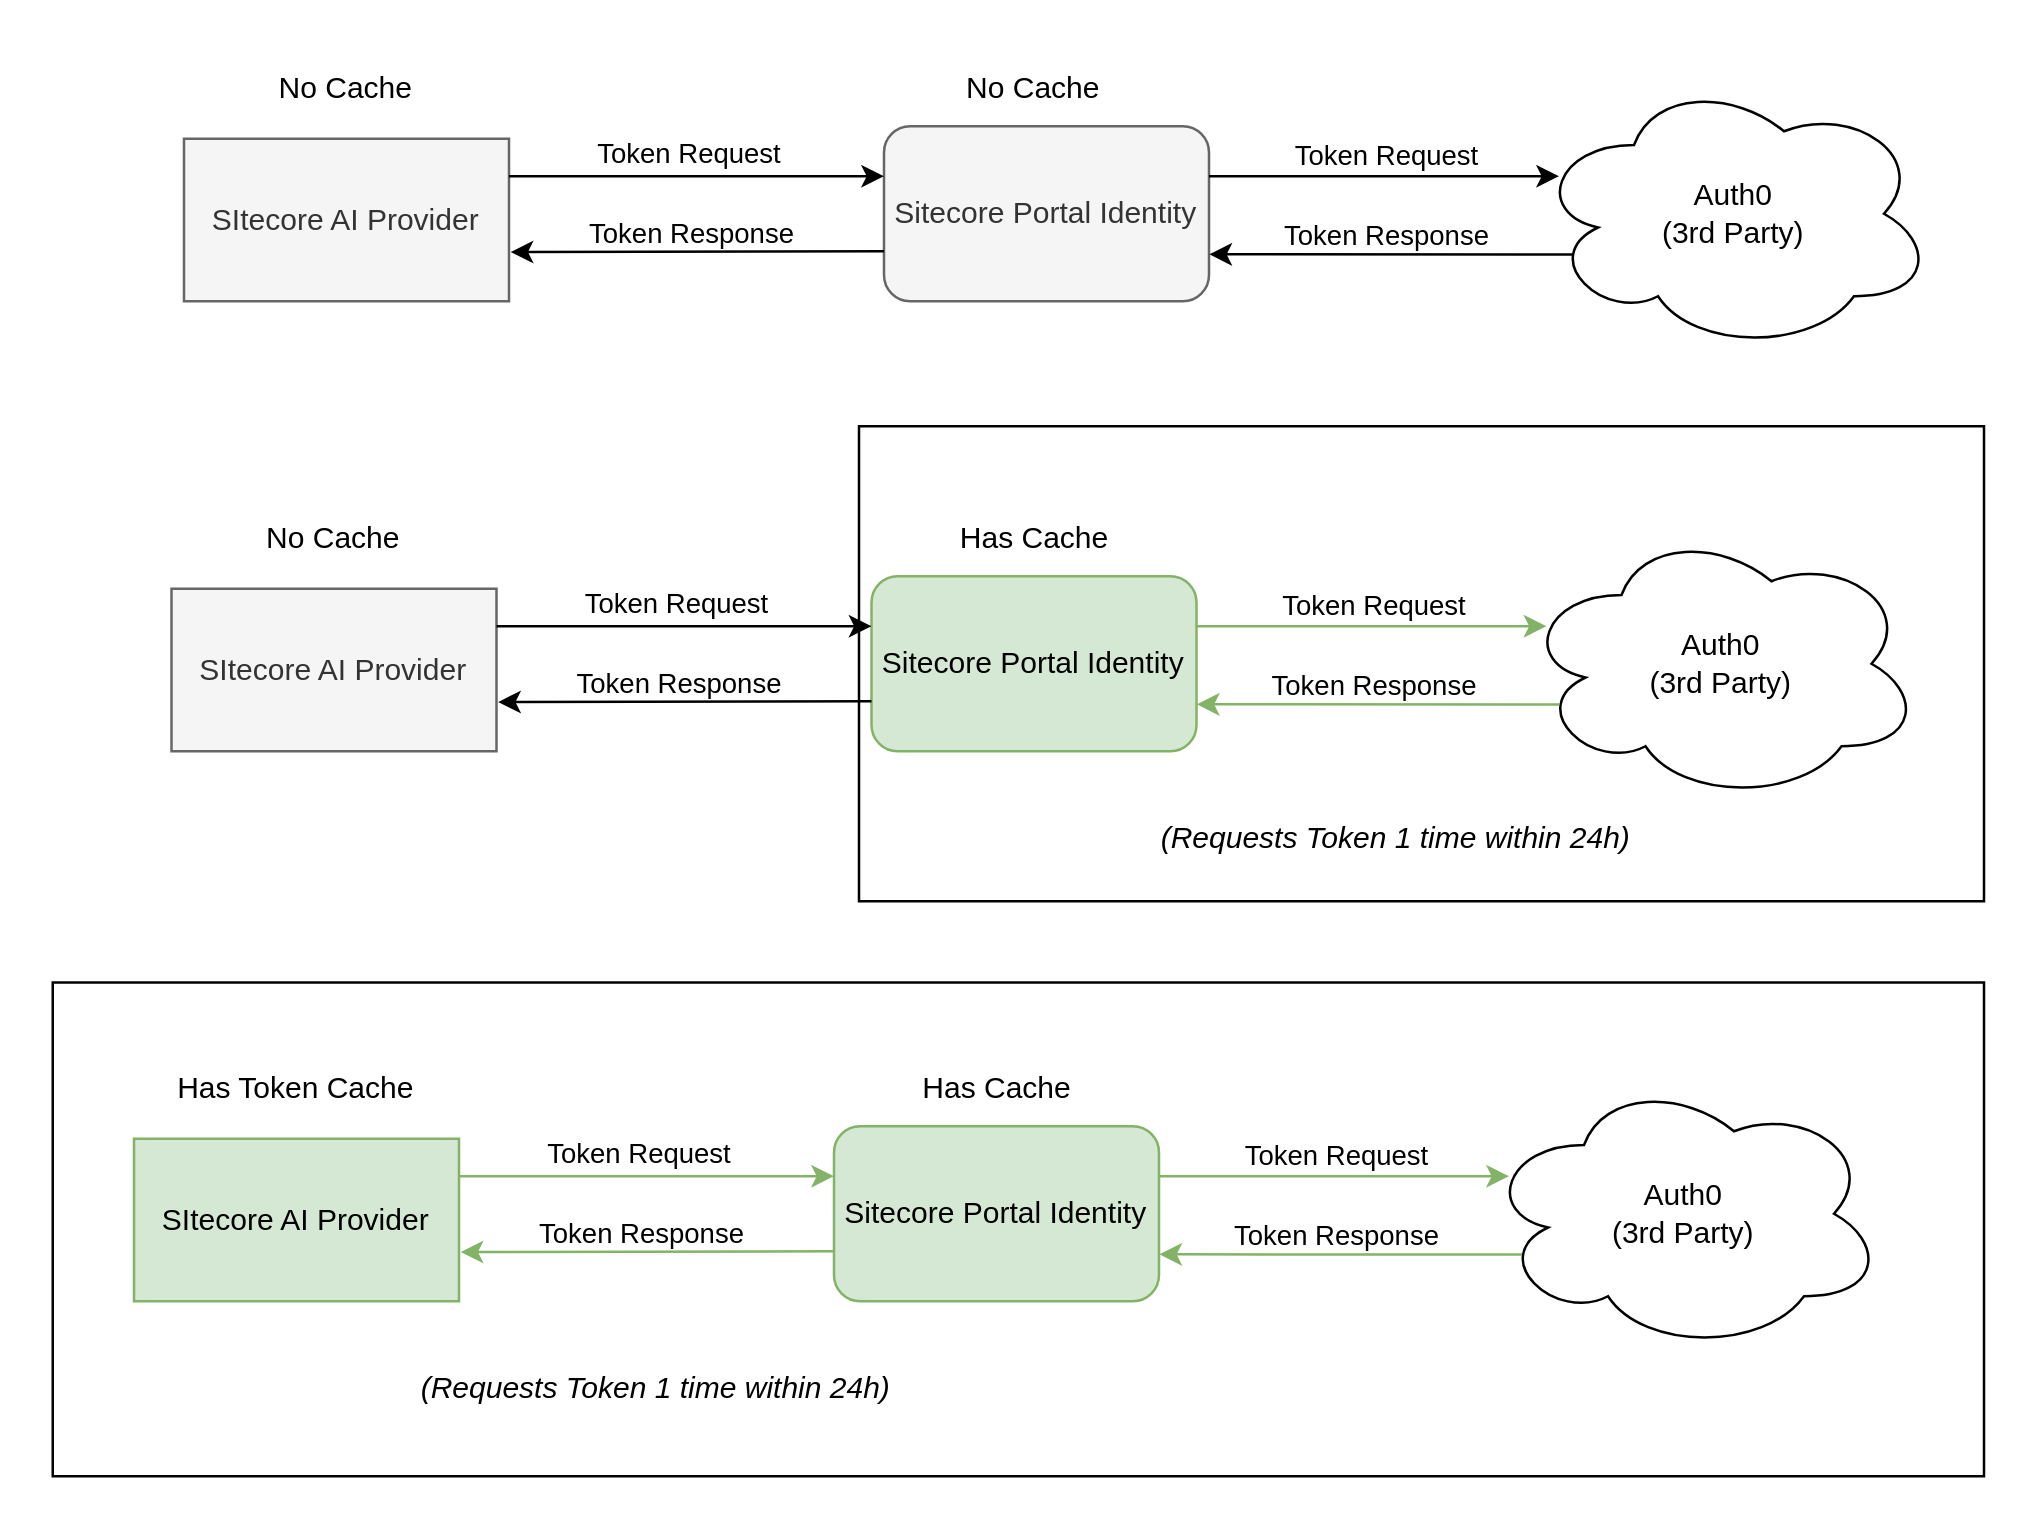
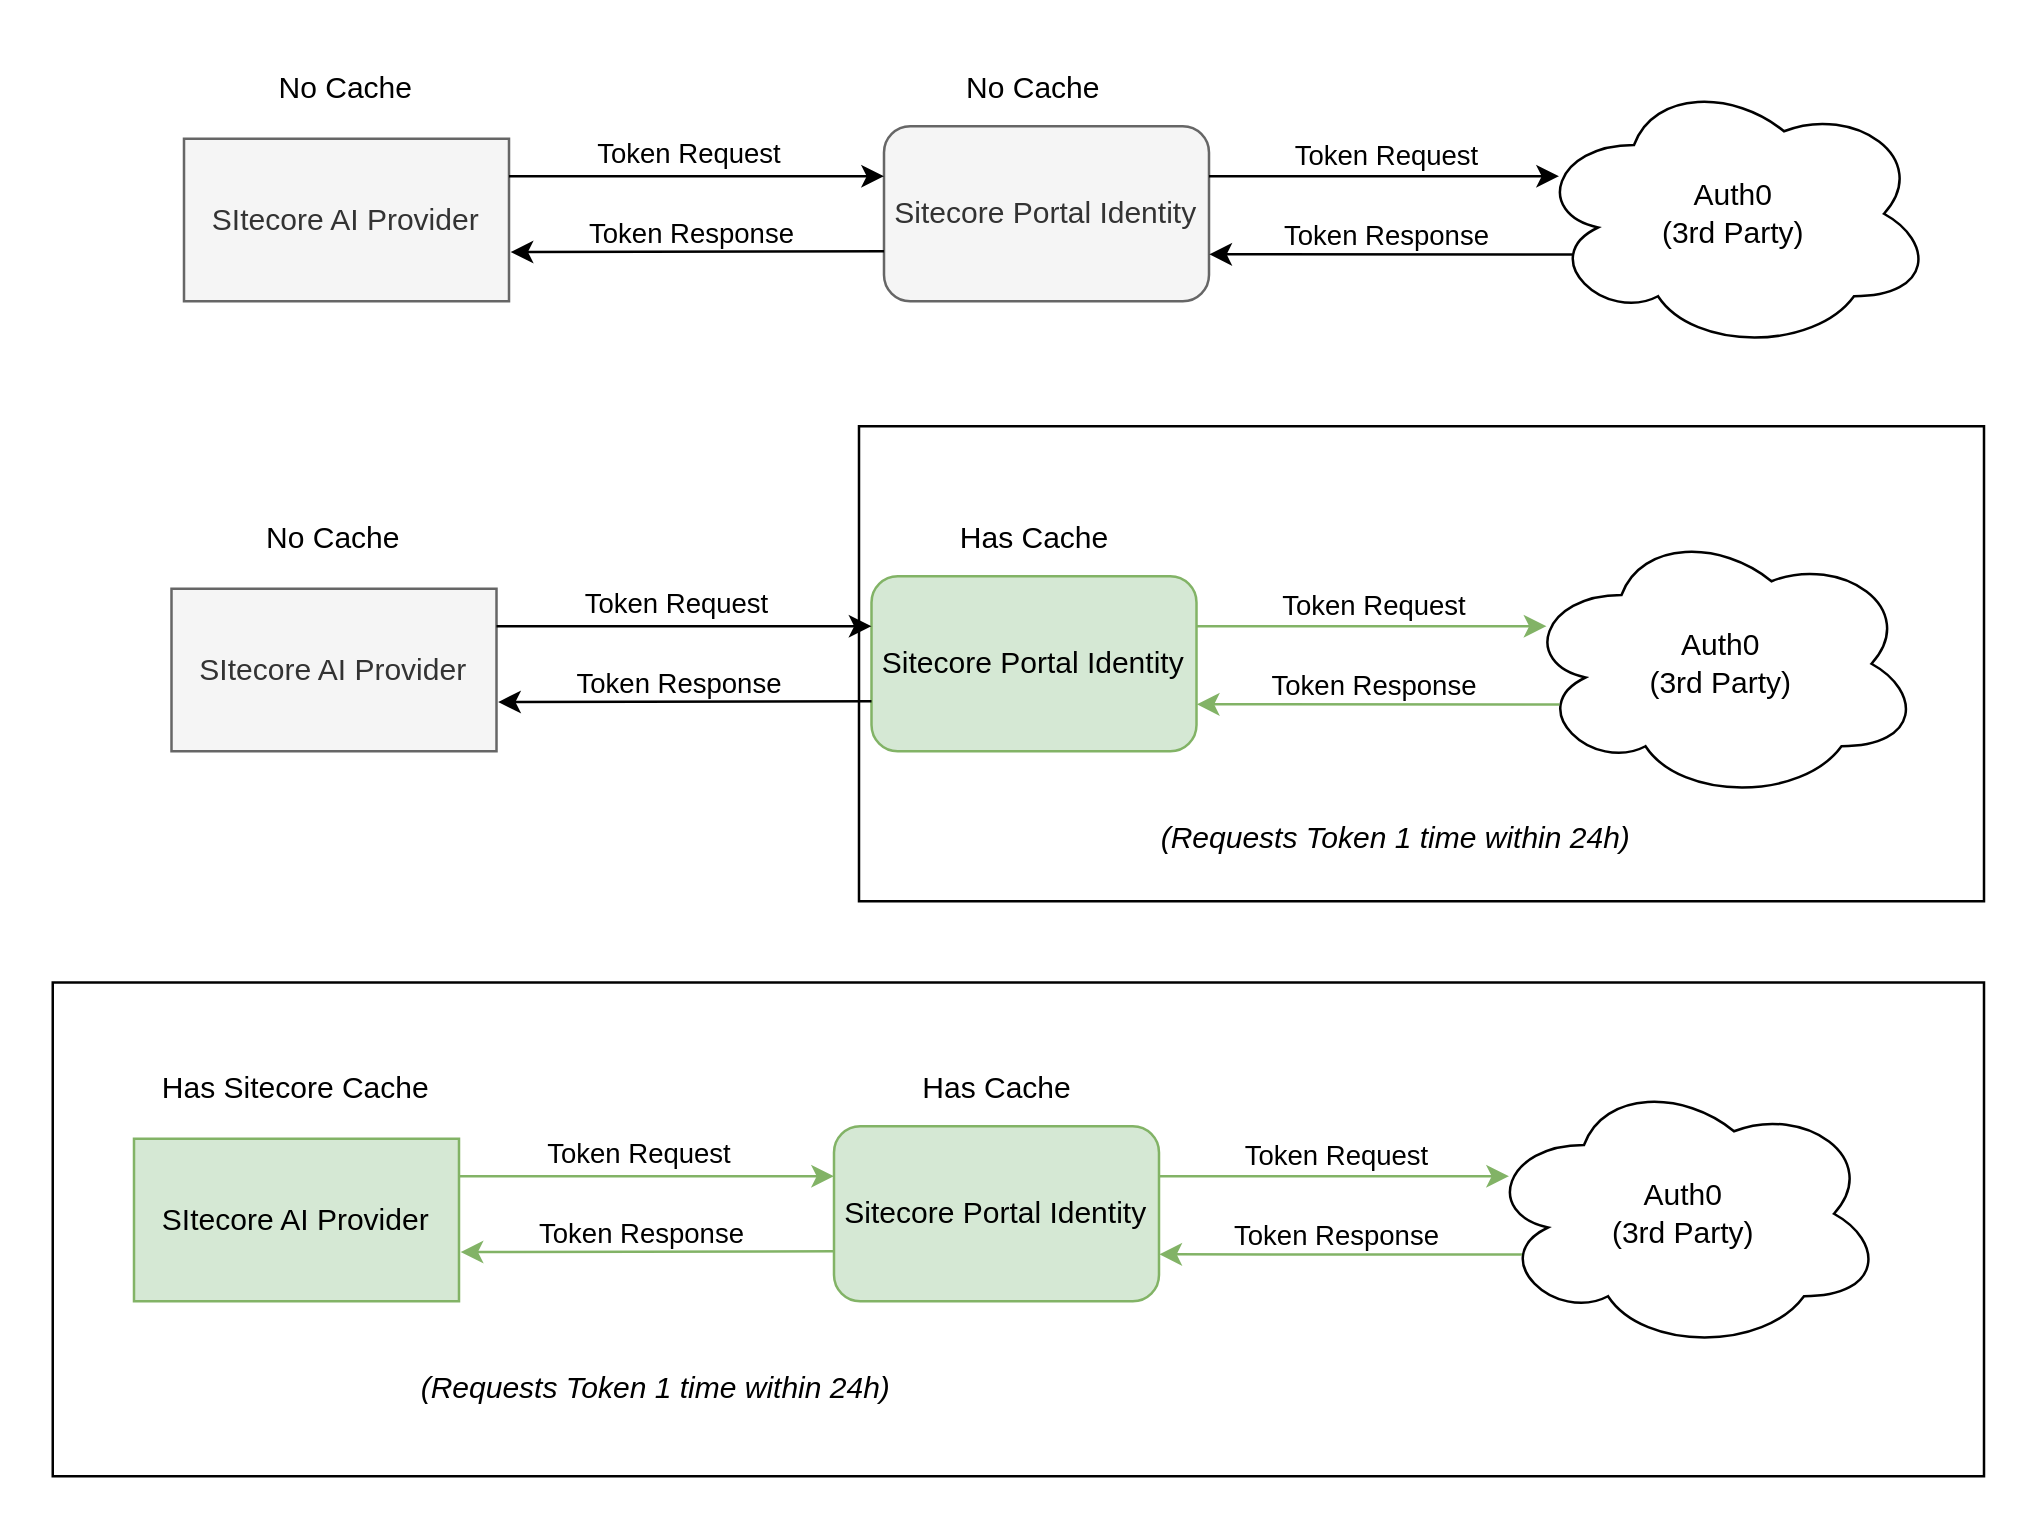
node "Has Token Cache": label "Has Token Cache" -> "Has Sitecore Cache"
